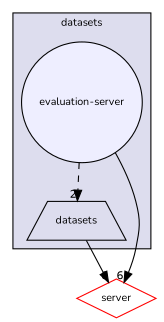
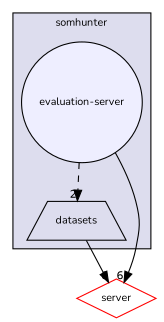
cluster "datasets": label "datasets" -> "somhunter"
